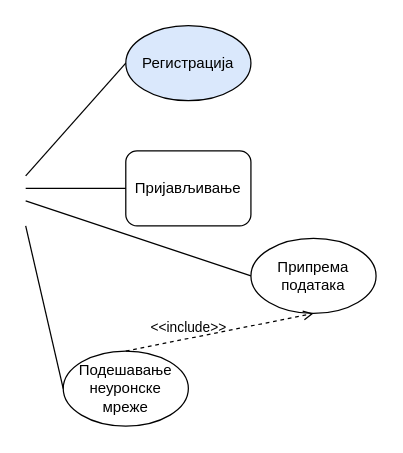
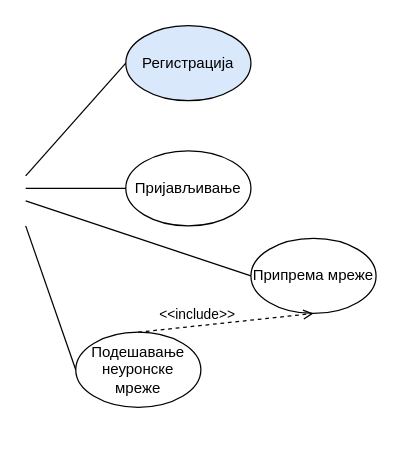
node "Пријављивање": shape rounded rectangle -> ellipse
node "Припрема података": label "Припрема података" -> "Припрема мреже"
node "Подешавање неуронске мреже": moved (126, 388) -> (138, 369)
